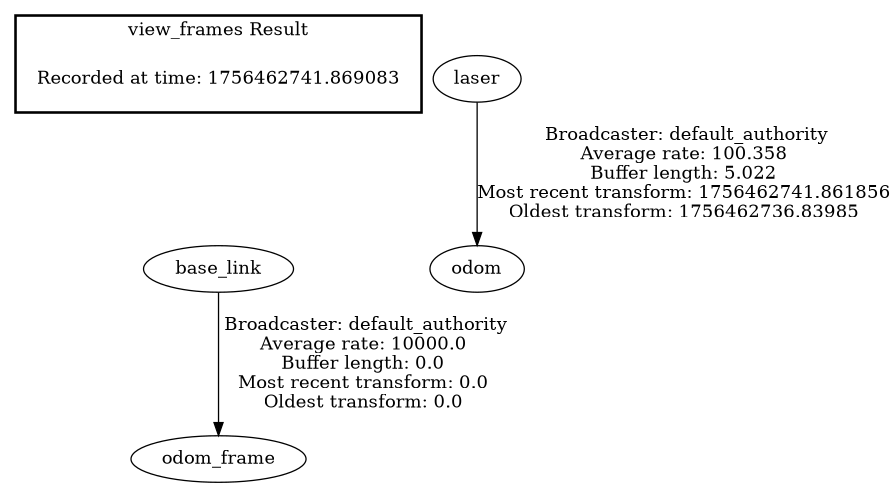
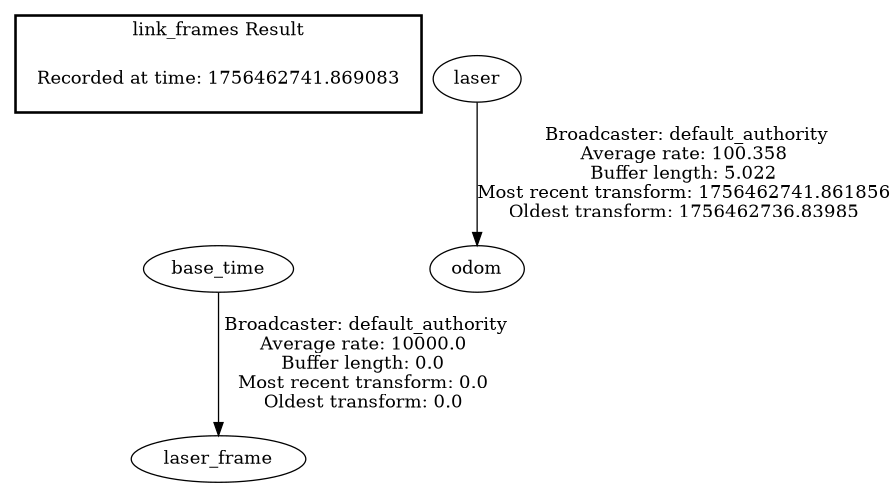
cluster "view_frames Result": label "view_frames Result" -> "link_frames Result"
node "base_link": label "base_link" -> "base_time"
node "odom_frame": label "odom_frame" -> "laser_frame"
